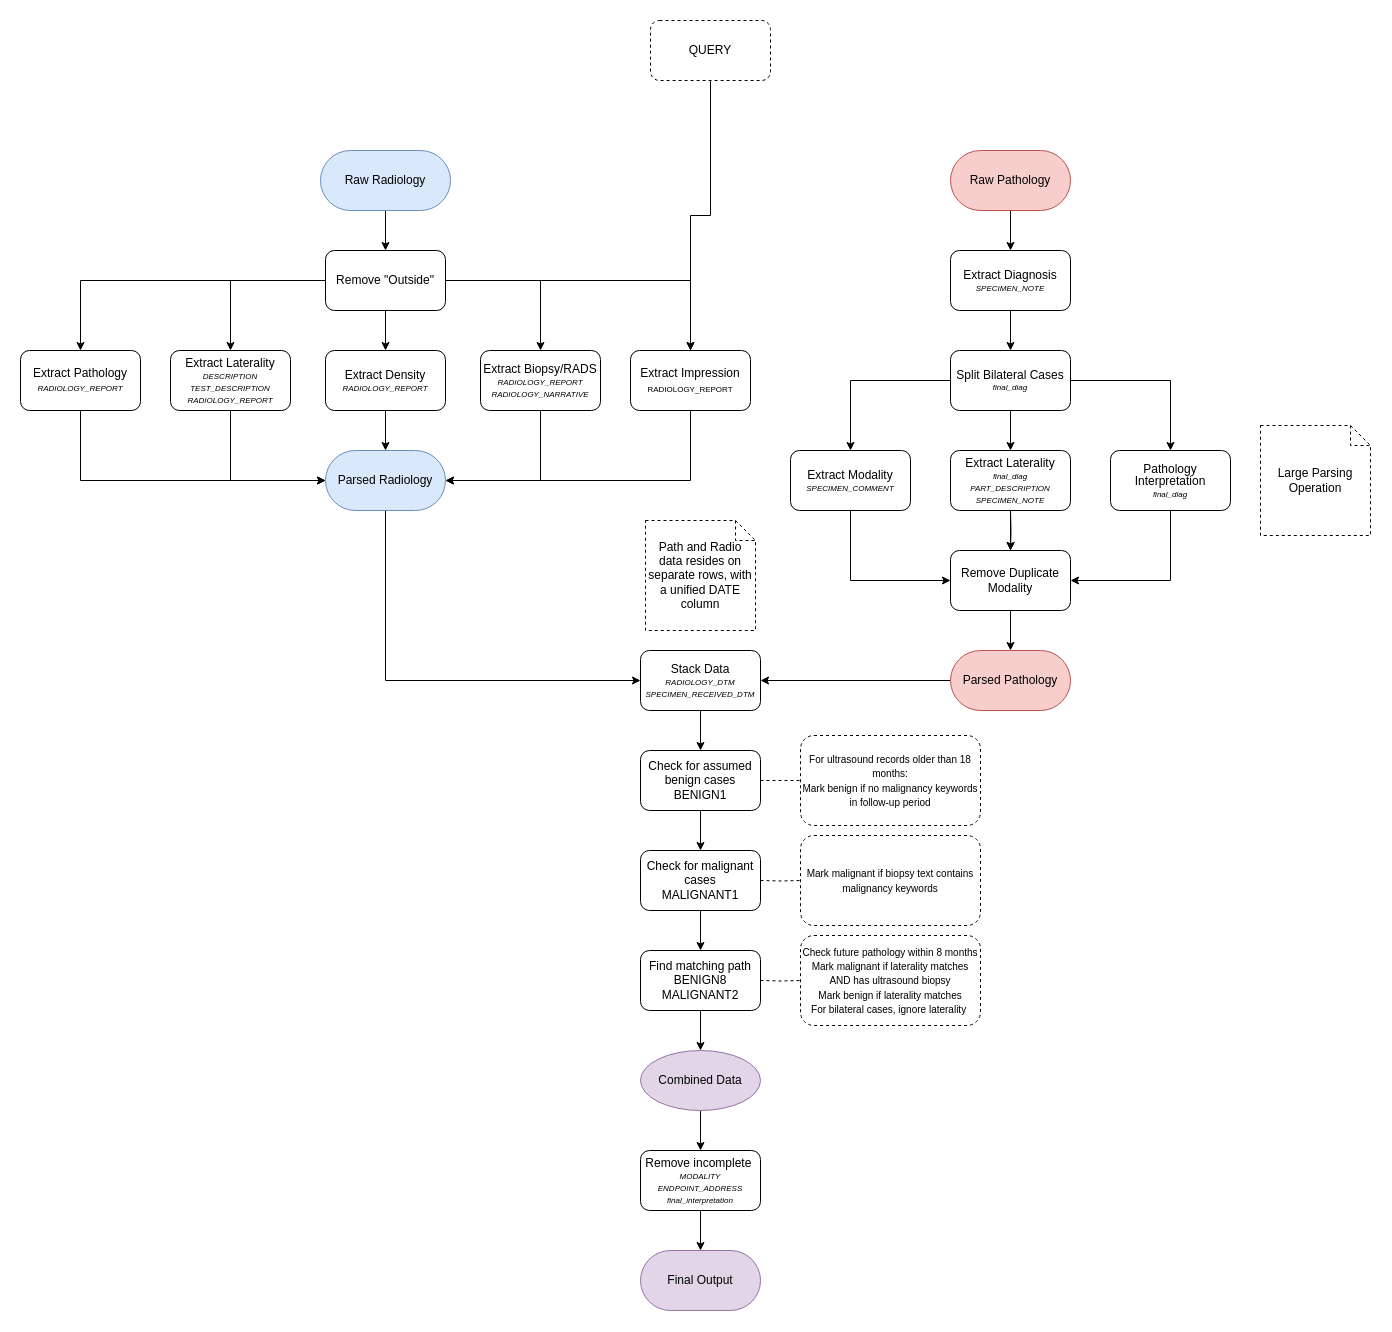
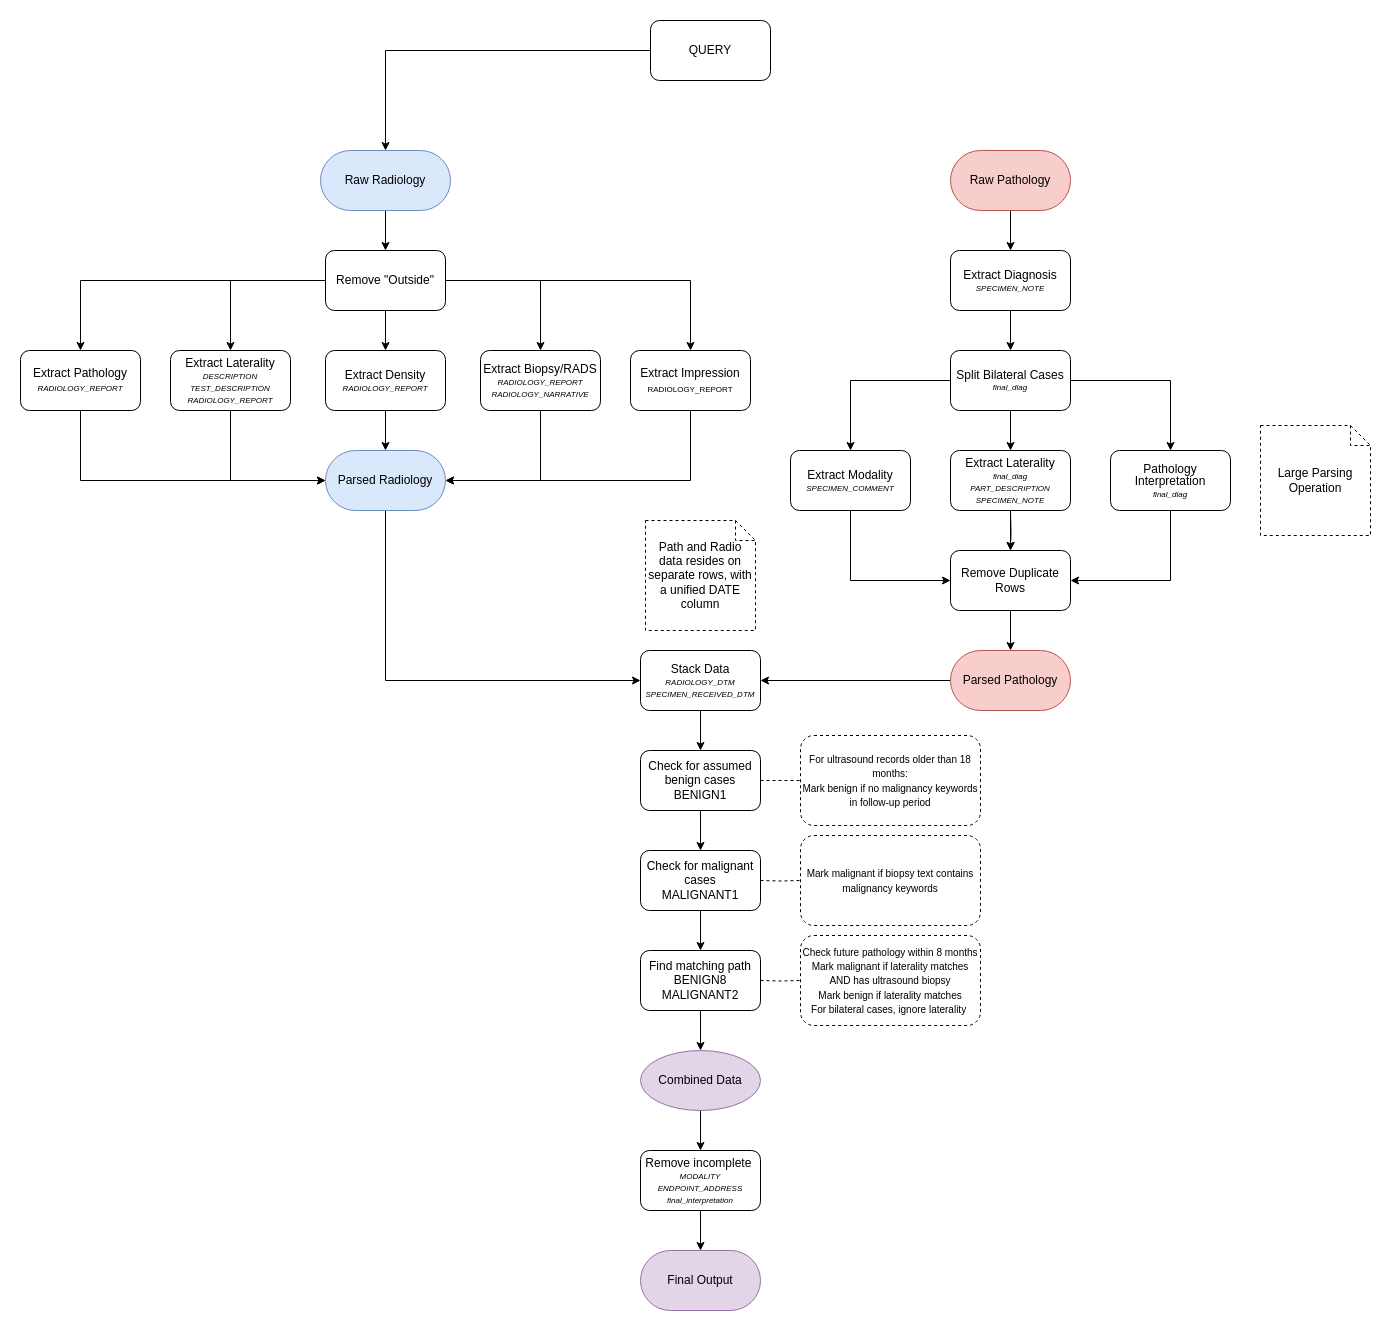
node "QUERY": style dashed -> solid
edge "QUERY" -> "Extract Impression RADIOLOGY_REPORT": now "QUERY" -> "Raw Radiology"
node "Remove Duplicate Modality": label "Remove Duplicate Modality" -> "Remove Duplicate Rows"
